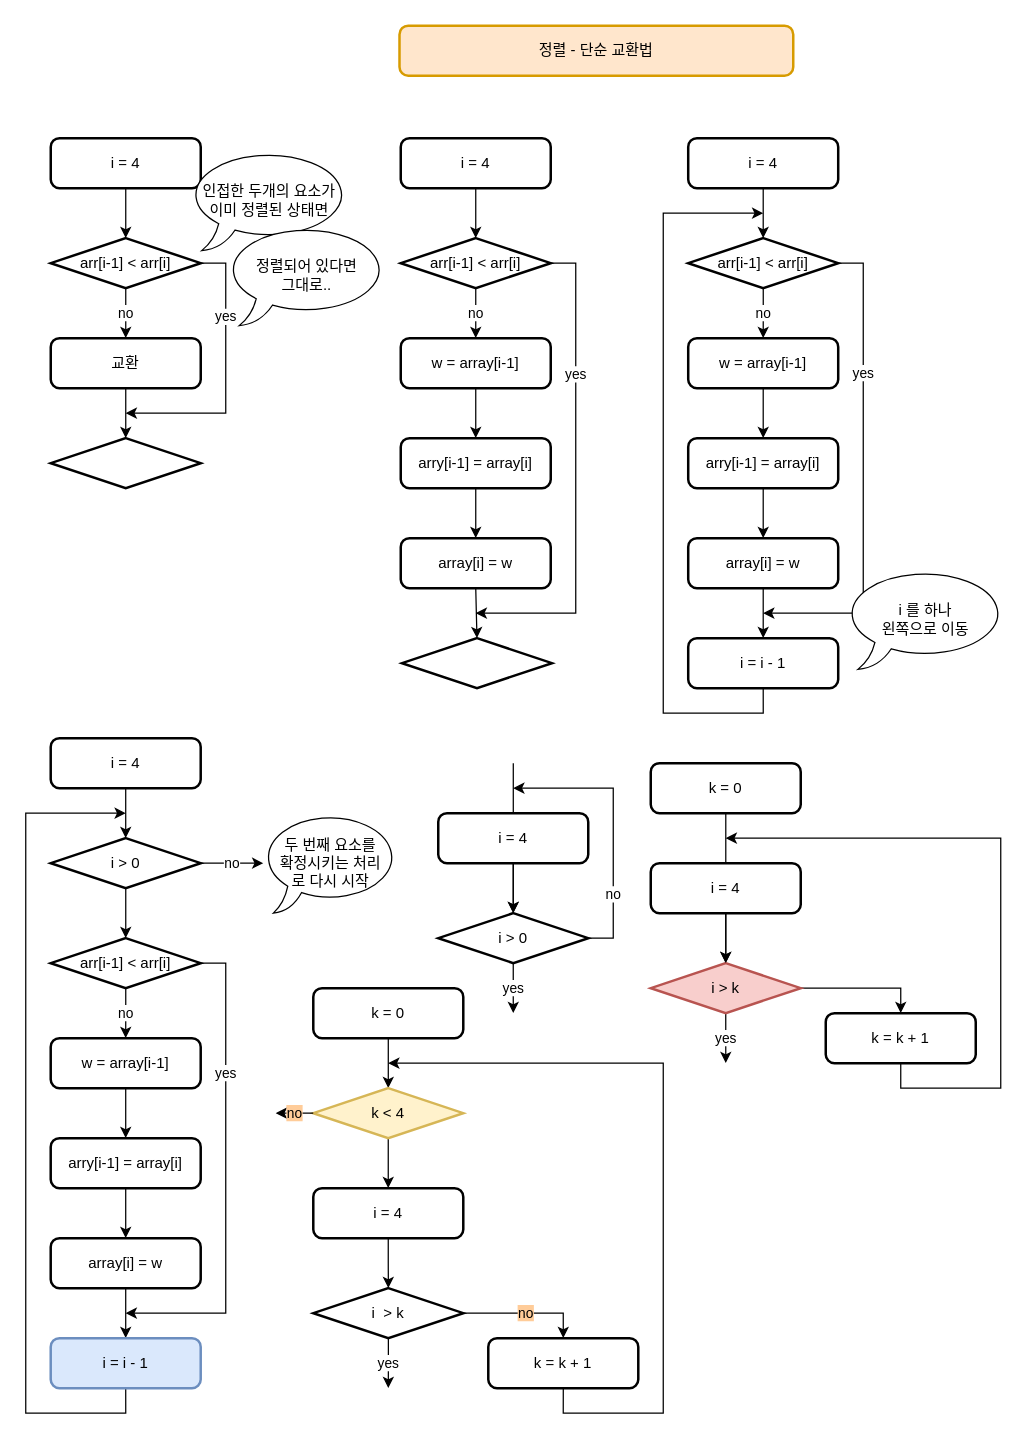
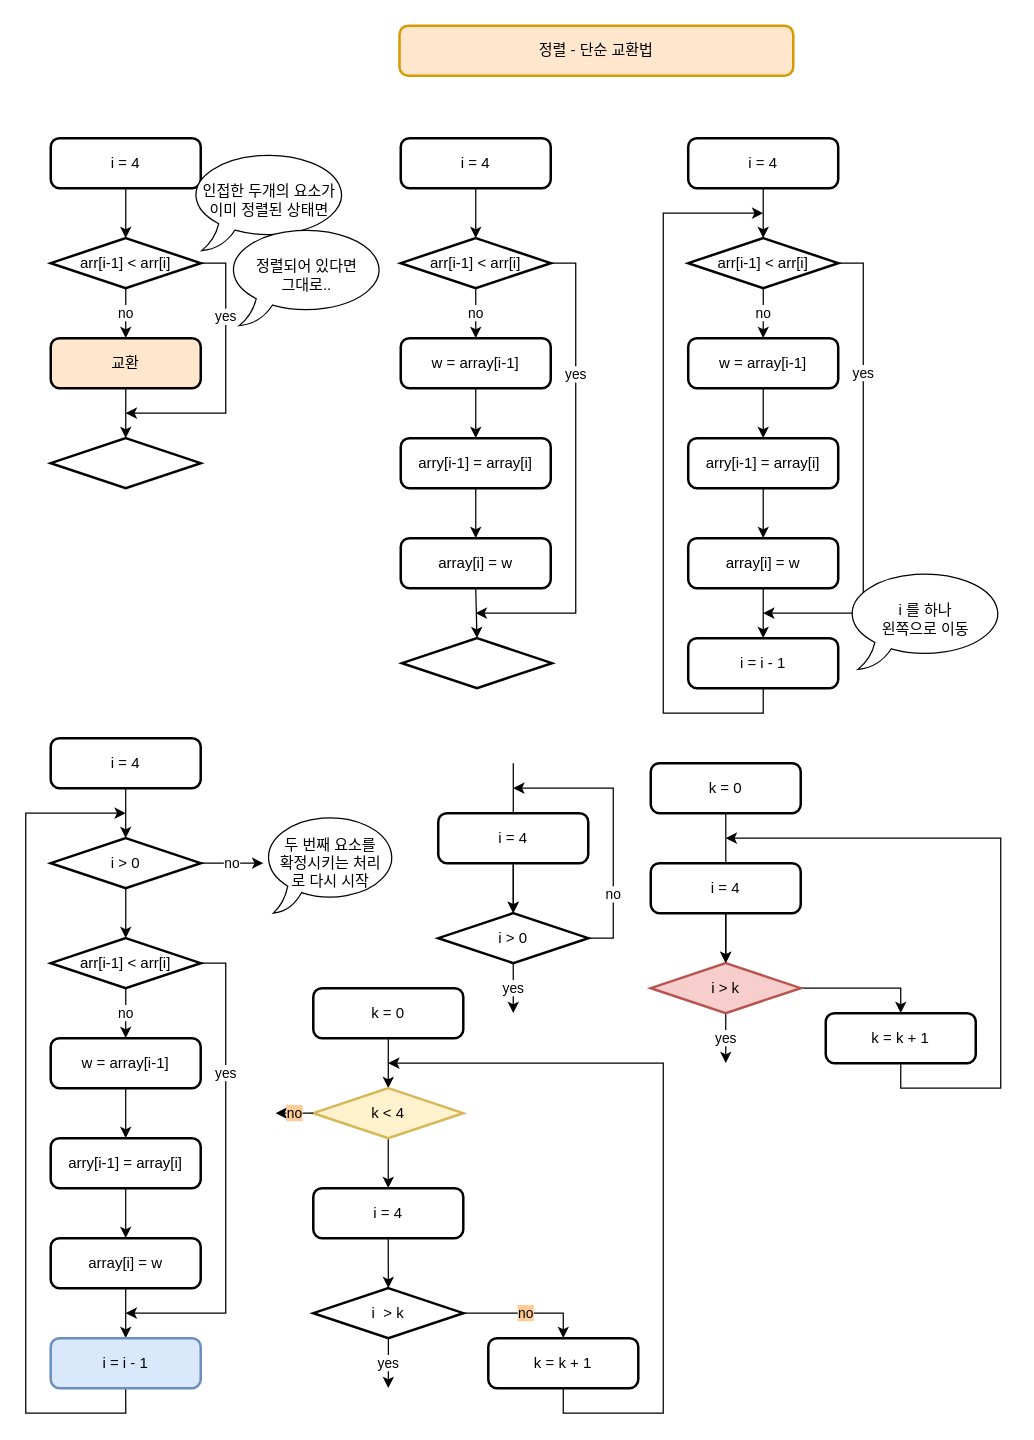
node "교환": fillcolor #ffffff -> #ffe6cc
